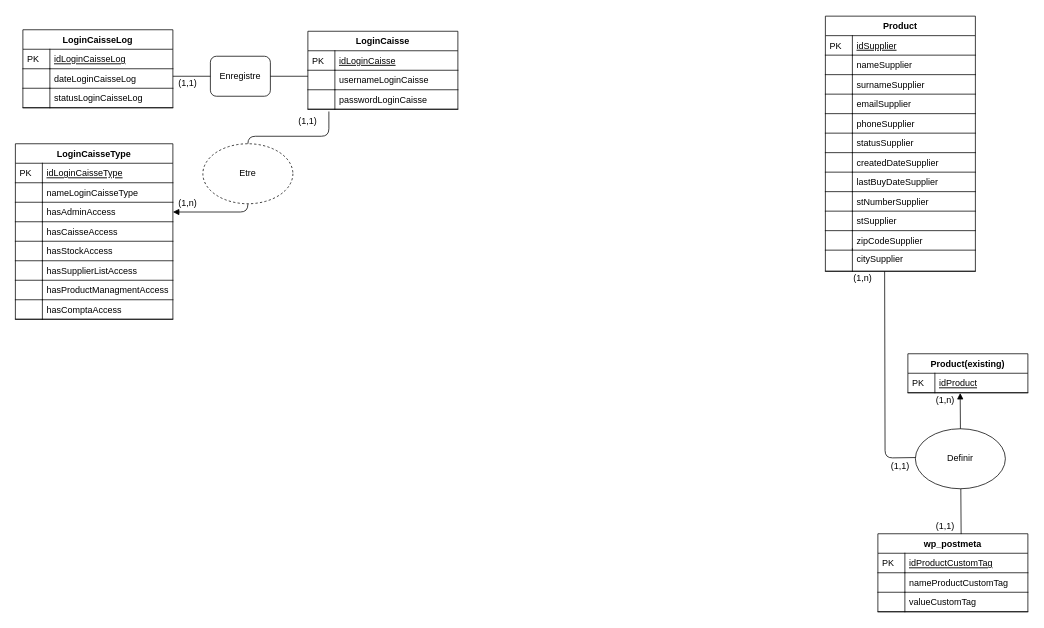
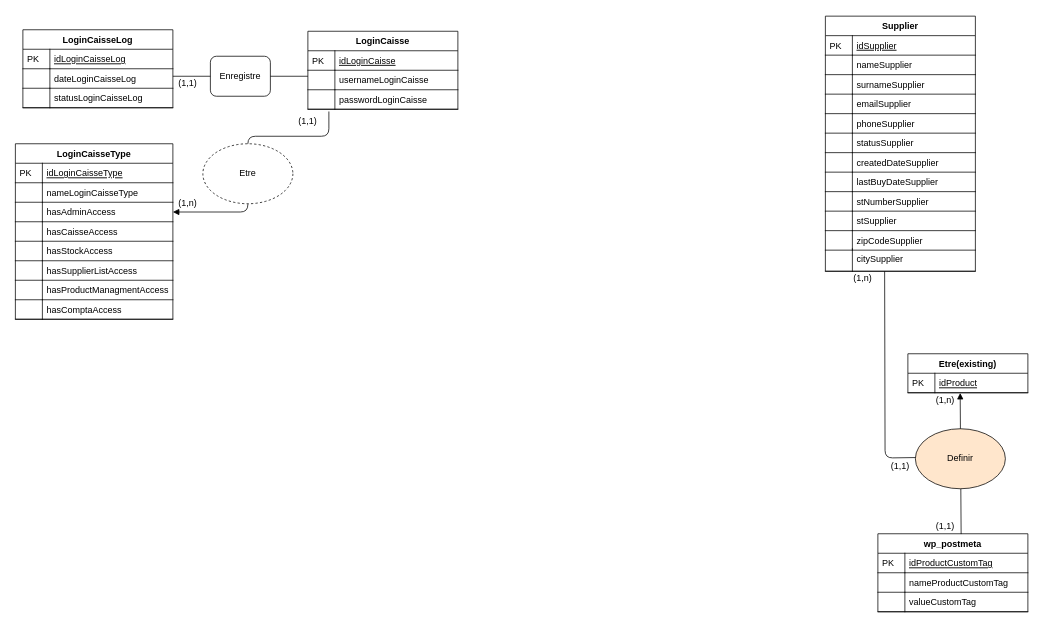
node "Product": label "Product" -> "Supplier"
node "Product(existing)": label "Product(existing)" -> "Etre(existing)"
node "Definir": fillcolor #ffffff -> #ffe6cc
